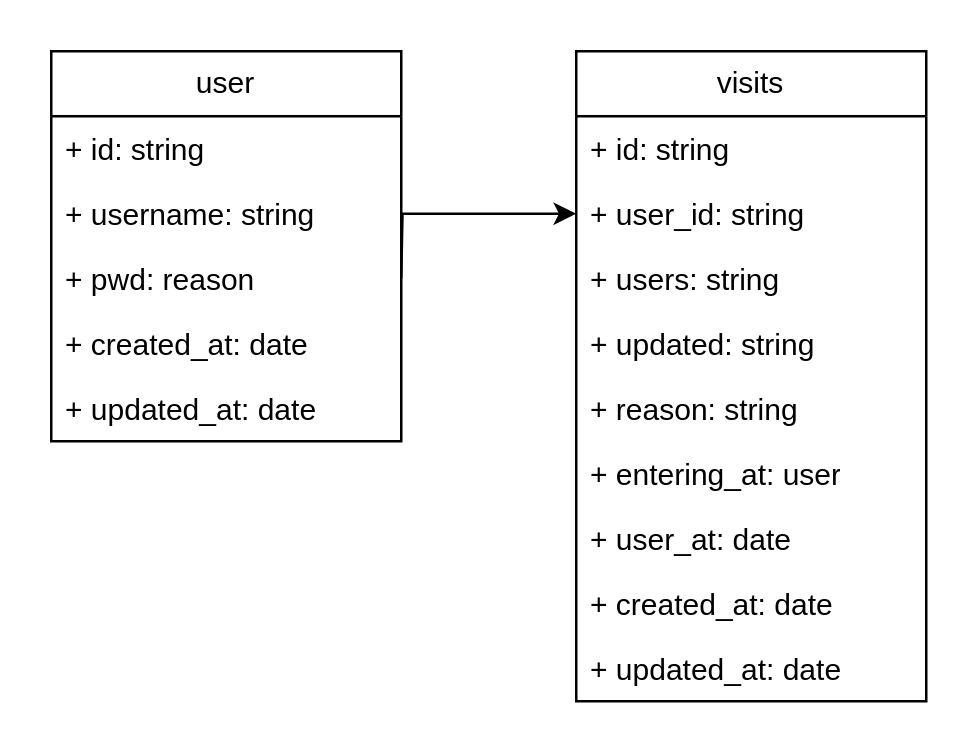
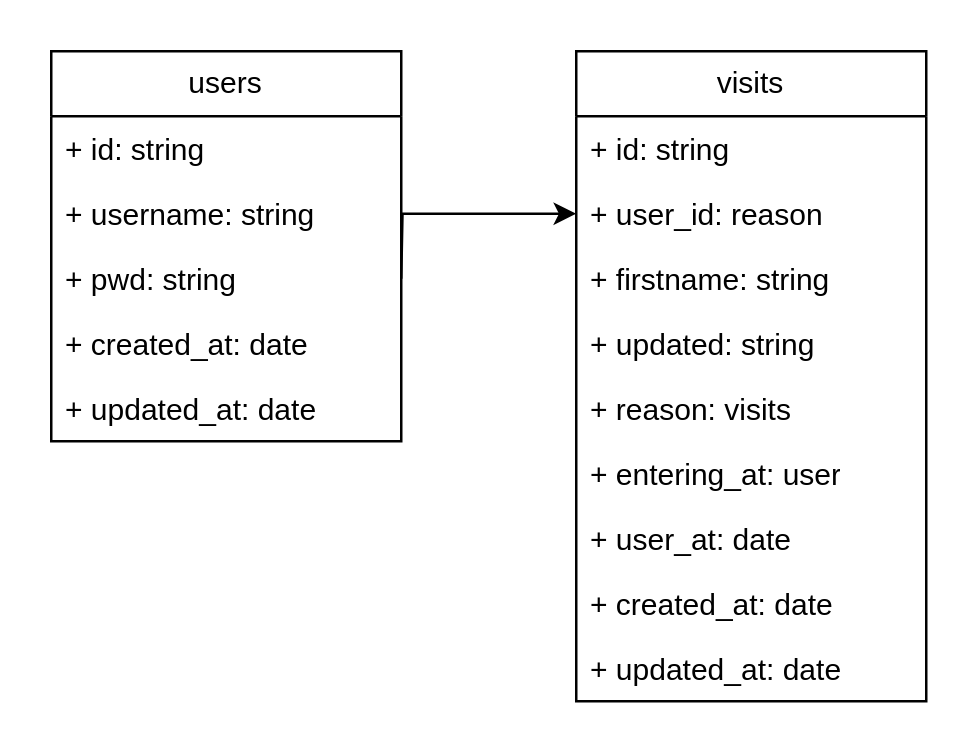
node "user": label "user" -> "users"
node "+ user_id: string": label "+ user_id: string" -> "+ user_id: reason"
node "+ pwd: reason": label "+ pwd: reason" -> "+ pwd: string"
node "+ users: string": label "+ users: string" -> "+ firstname: string"
node "+ reason: string": label "+ reason: string" -> "+ reason: visits"
